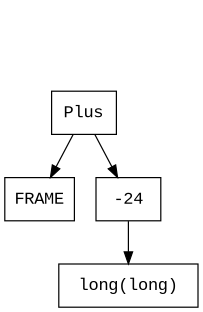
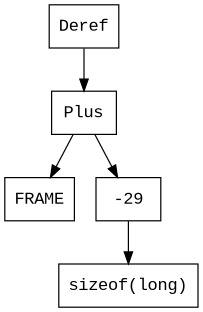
node "Deref": added
node "-24": label "-24" -> "-29"
node "long(long)": label "long(long)" -> "sizeof(long)"
